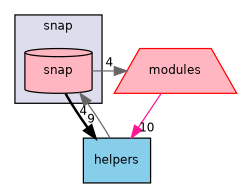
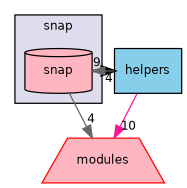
edge "modules" -> "helpers": reversed
